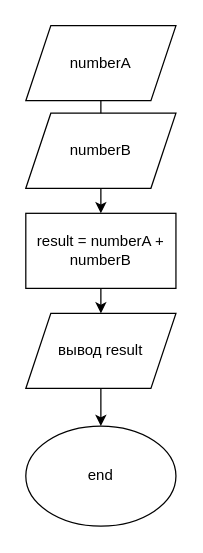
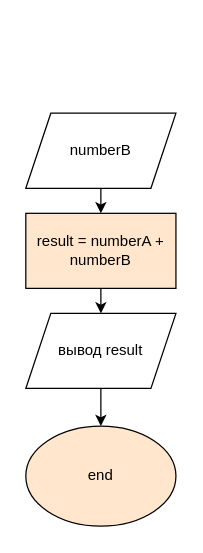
node "numberA": removed
edge "numberA" -- "numberB": removed
node "result = numberA + numberB": fillcolor #ffffff -> #ffe6cc
node "end": fillcolor #ffffff -> #ffe6cc
